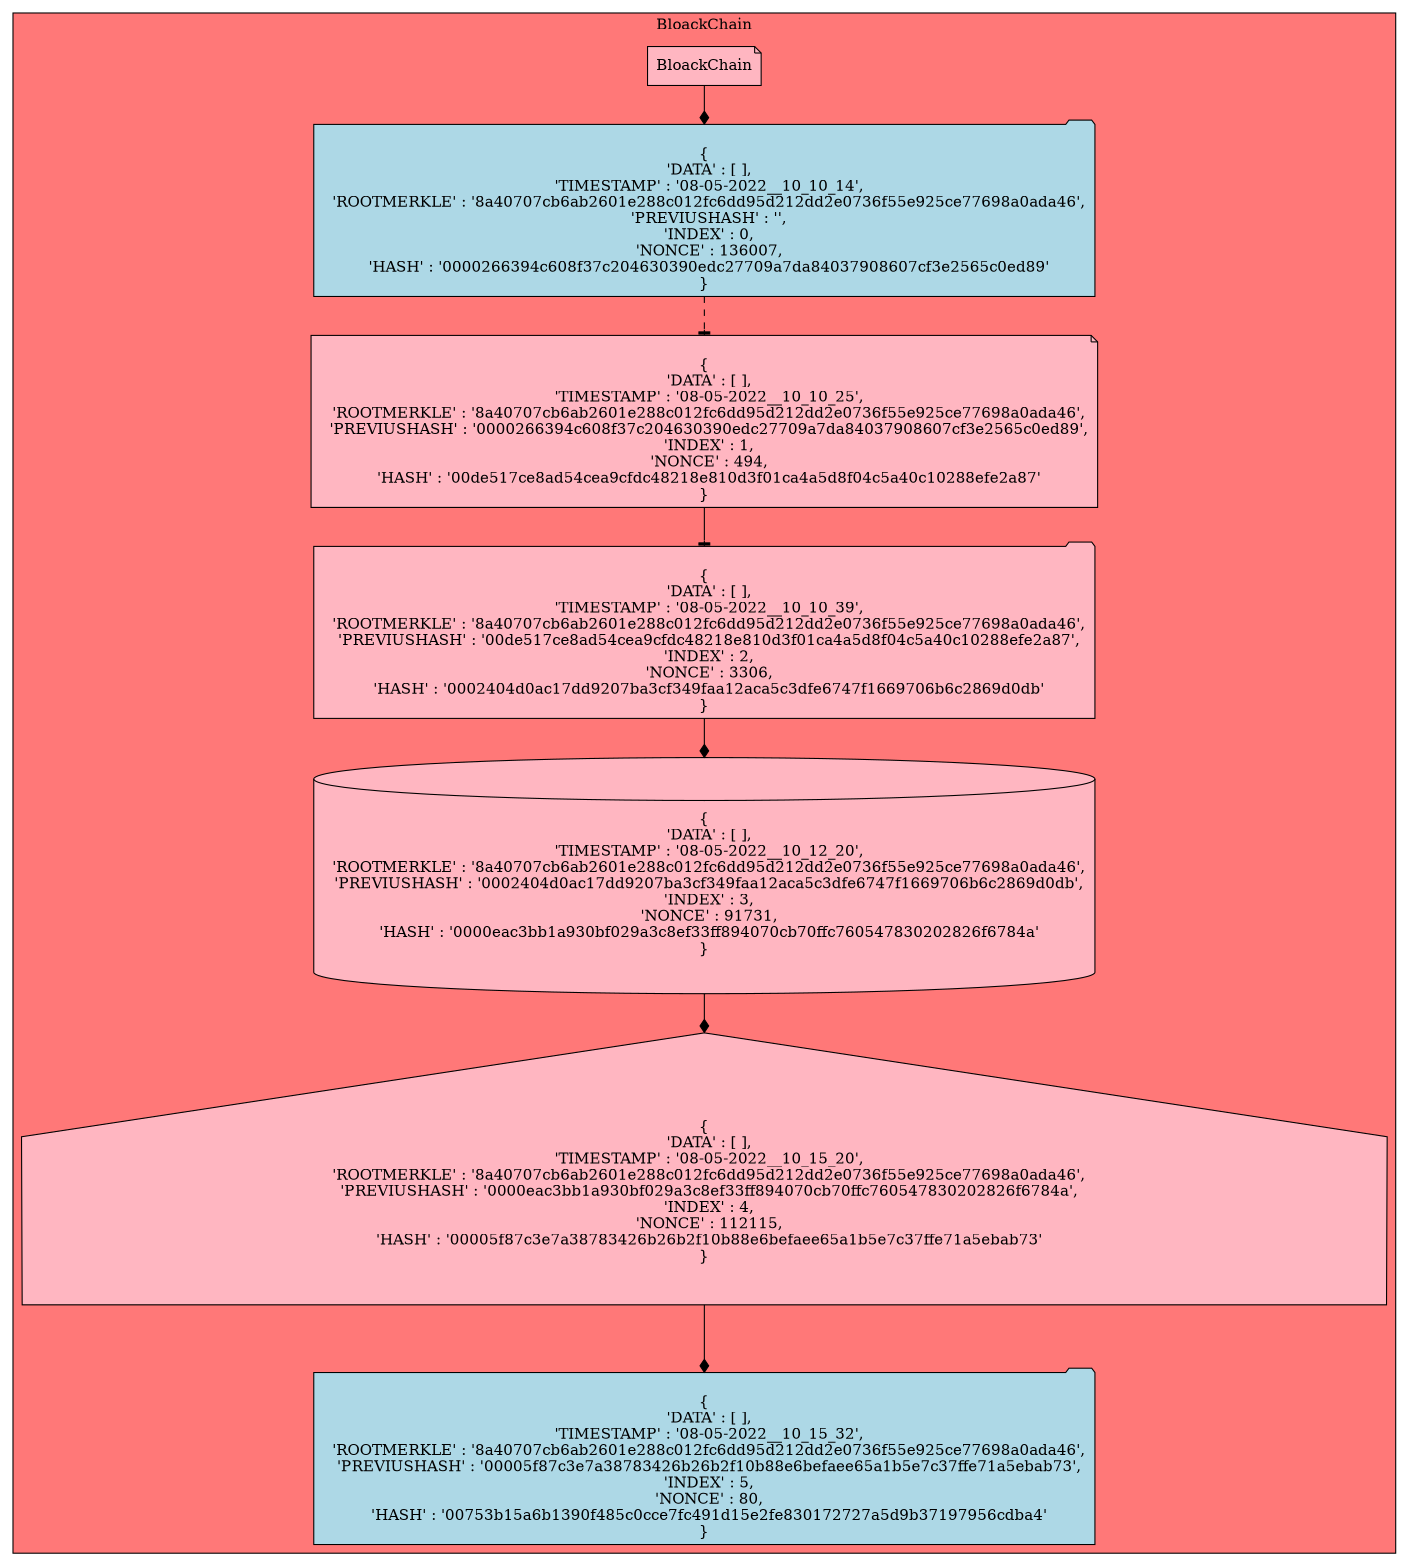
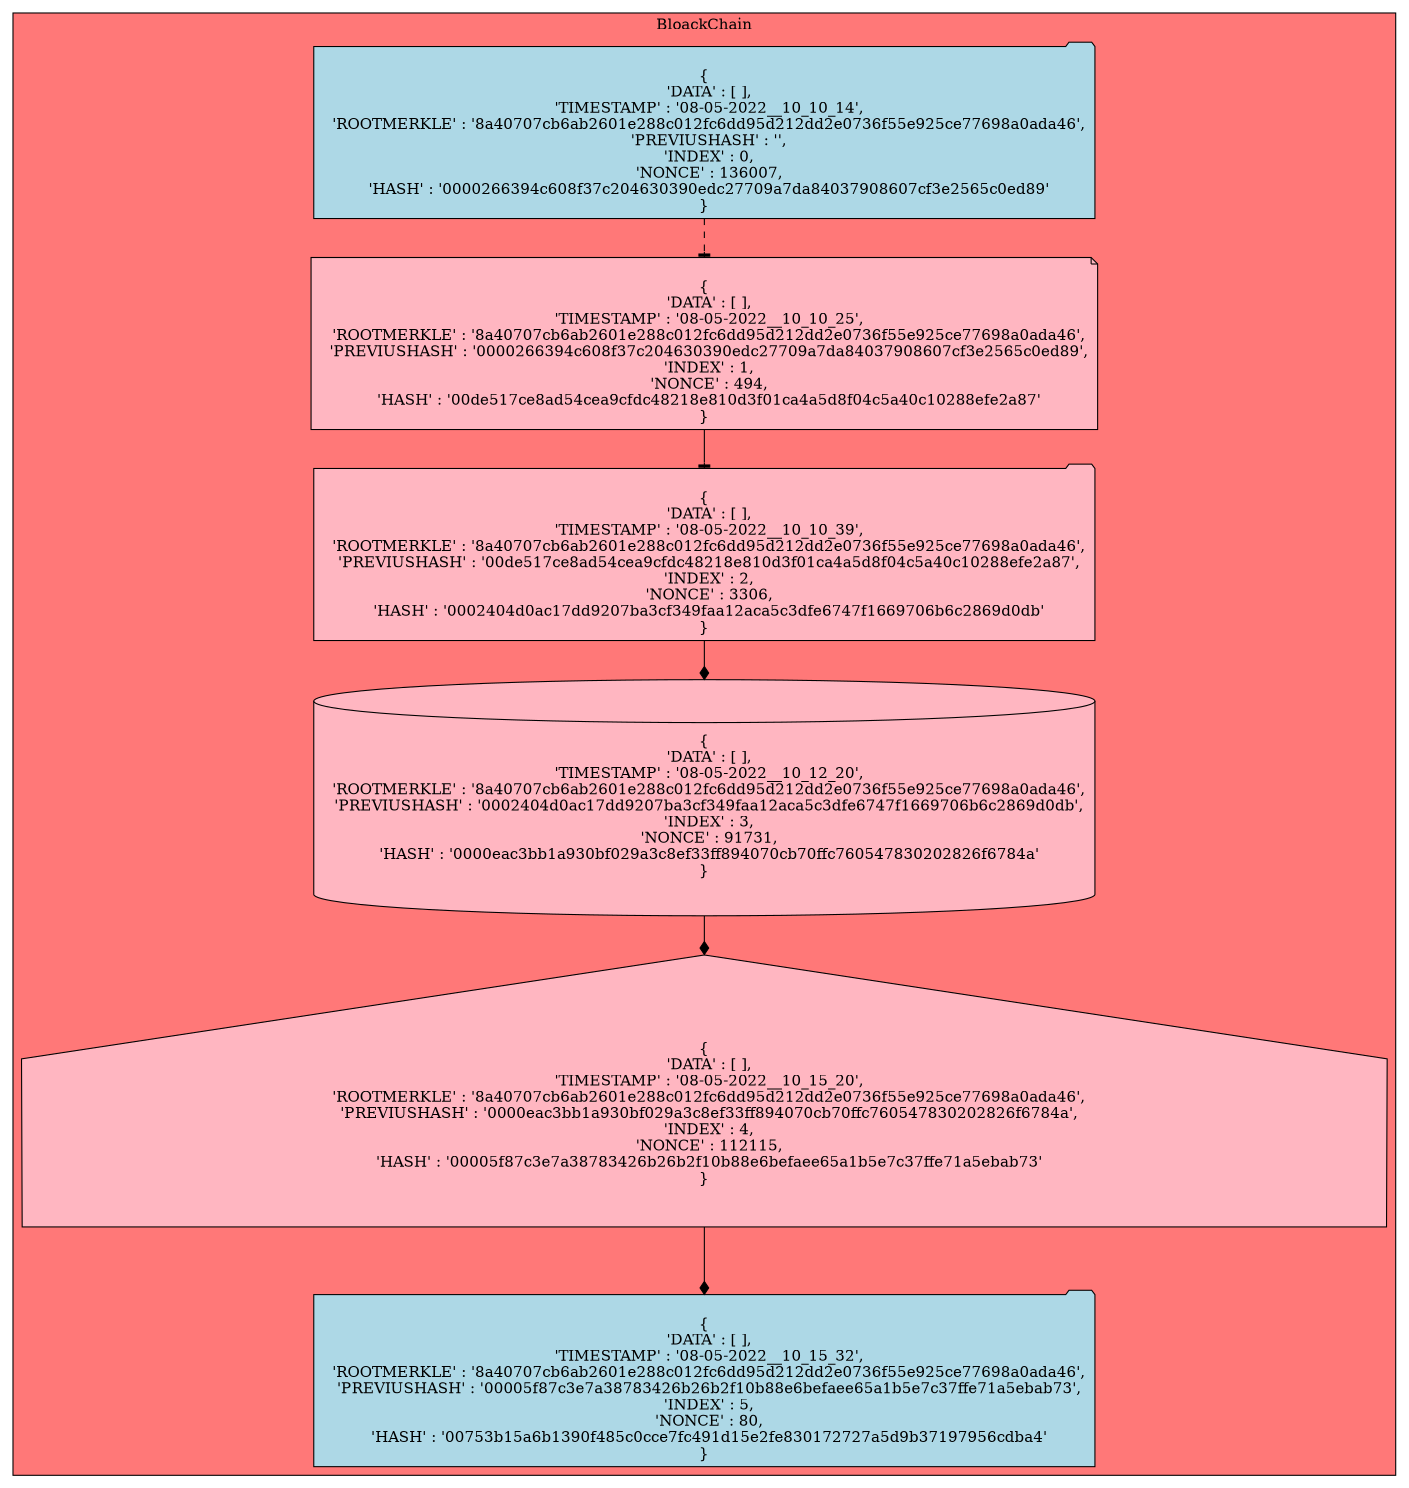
node "BloackChain": removed
